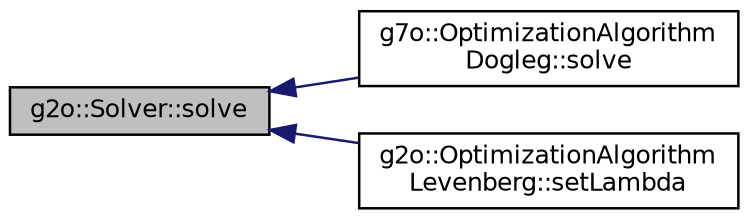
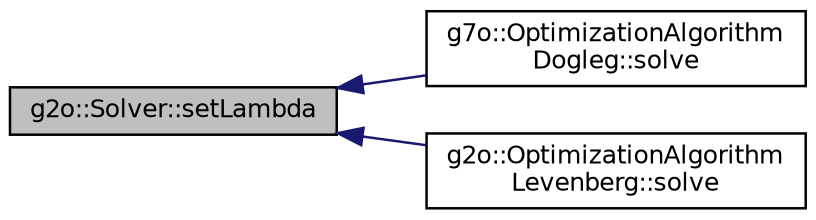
node "g2o::Solver::solve": label "g2o::Solver::solve" -> "g2o::Solver::setLambda"
node "g2o::OptimizationAlgorithm Levenberg::setLambda": label "g2o::OptimizationAlgorithm Levenberg::setLambda" -> "g2o::OptimizationAlgorithm Levenberg::solve"
